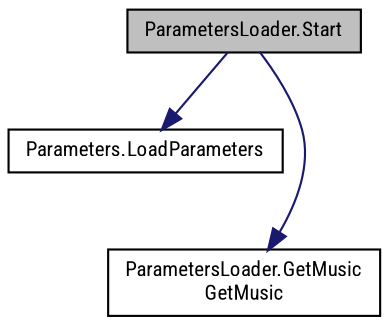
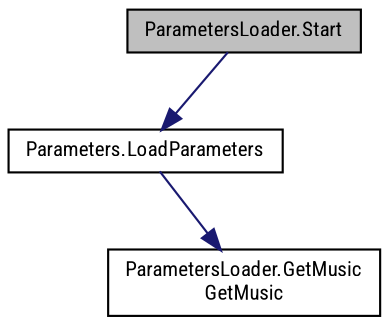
edge "ParametersLoader.Start" -> "ParametersLoader.GetMusic GetMusic": now "Parameters.LoadParameters" -> "ParametersLoader.GetMusic GetMusic"
